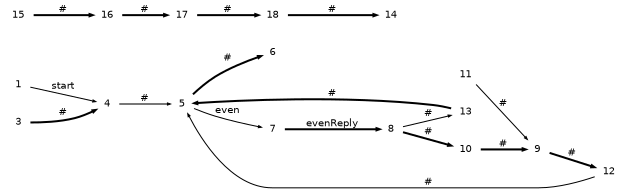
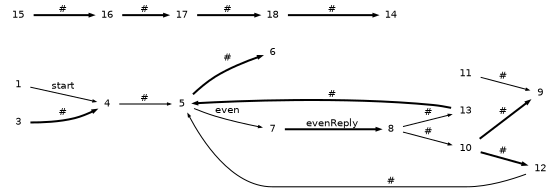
edge "8" -> "10": style bold -> solid
edge "9" -> "12": now "10" -> "12"
